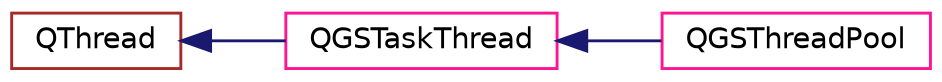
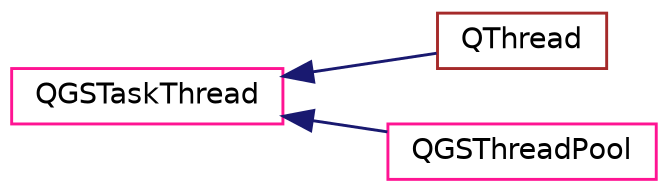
edge "QGSTaskThread" -> "QThread": reversed
